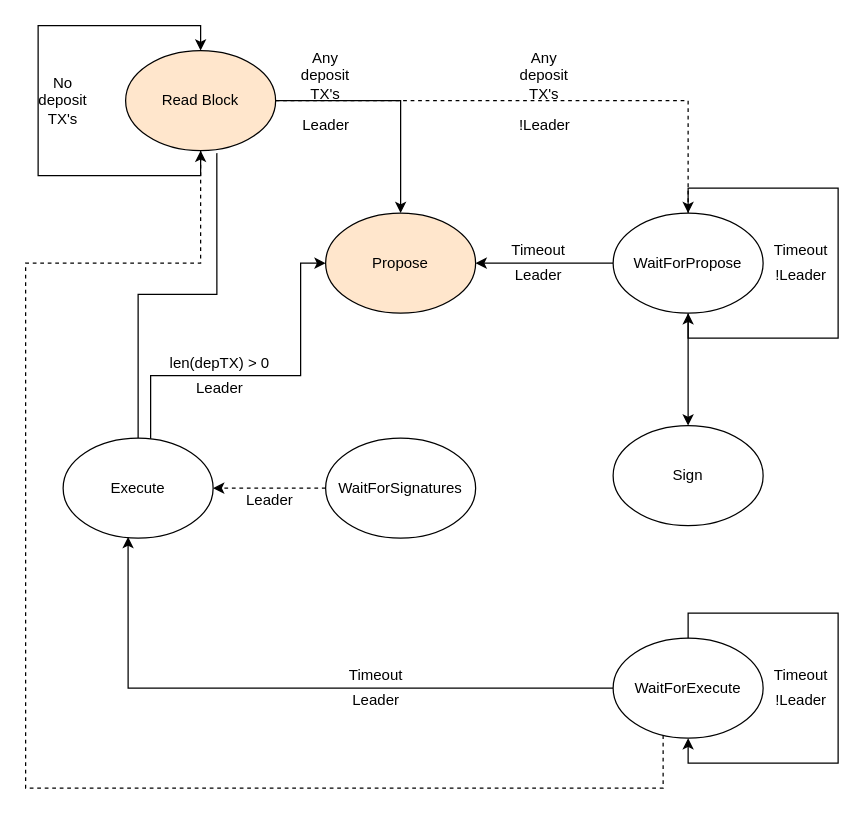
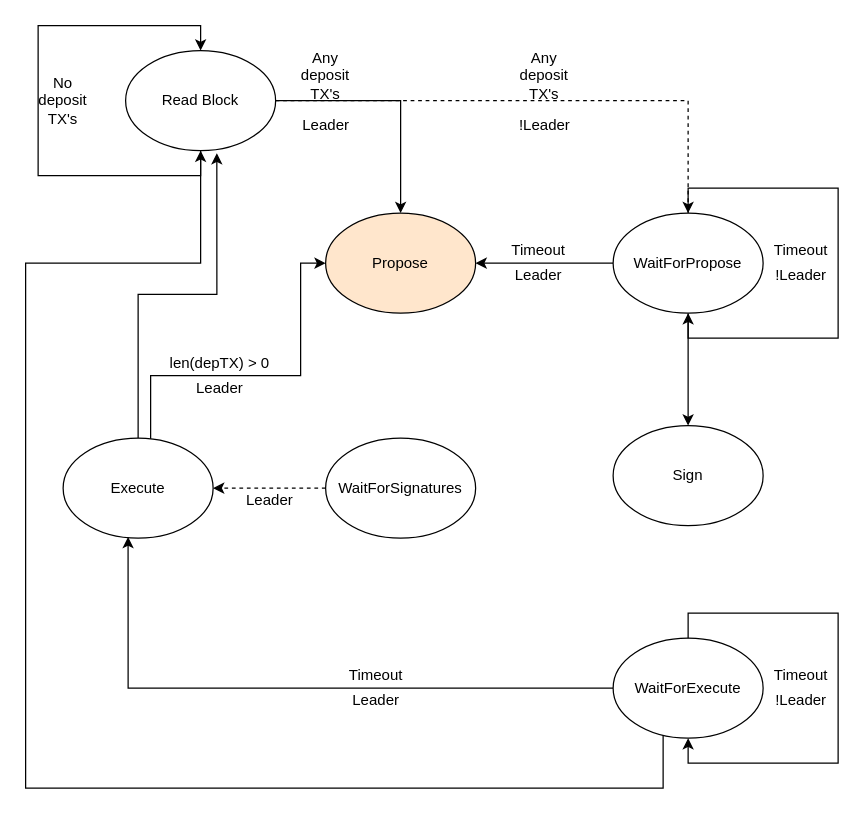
node "Read Block": fillcolor #ffe6cc -> #ffffff
edge "Read Block" -- "Execute": arrowhead none -> classic
edge "WaitForExecute" -> "Read Block": style dashed -> solid
